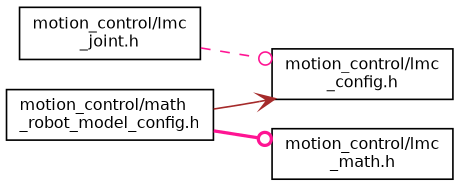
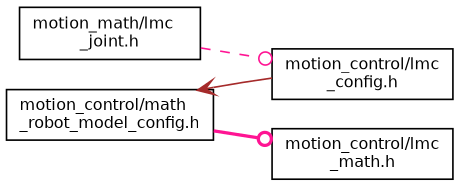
node "motion_control/lmc _joint.h": label "motion_control/lmc _joint.h" -> "motion_math/lmc _joint.h"
edge "motion_control/math _robot_model_config.h" -> "motion_control/lmc _config.h": reversed
